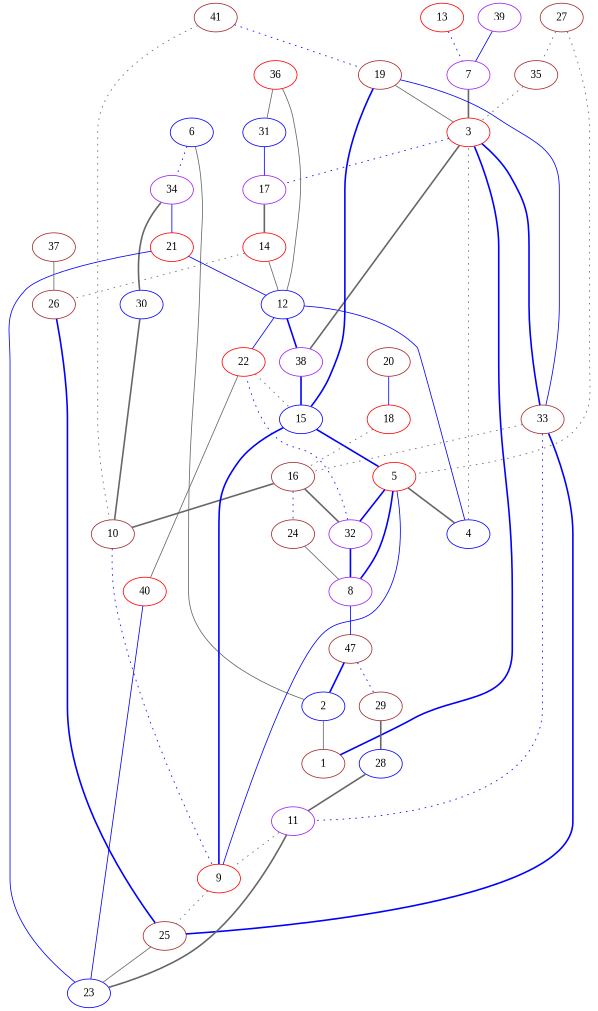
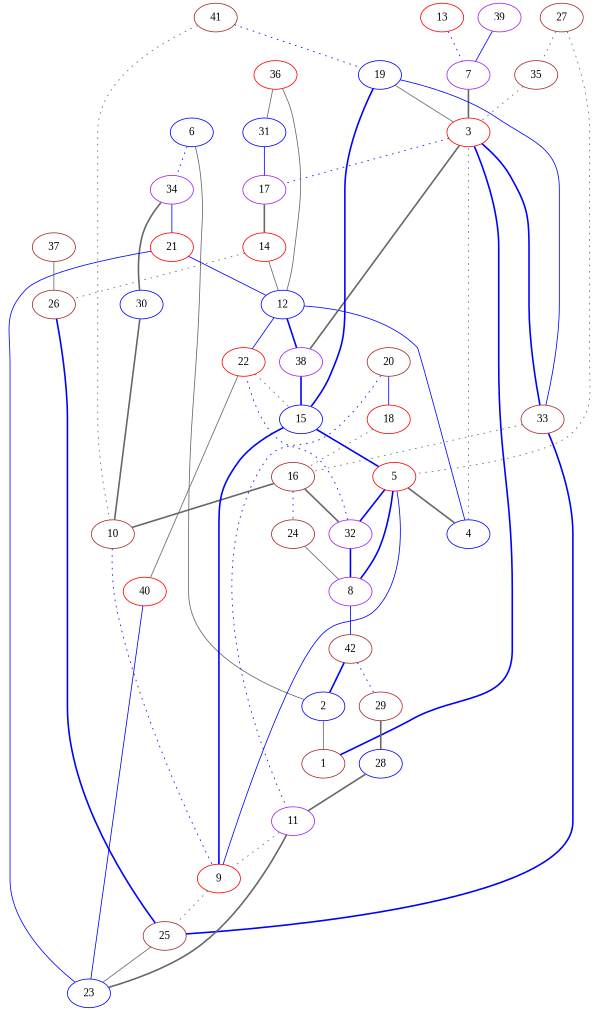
node "19": color brown -> blue
node "47": label "47" -> "42"
edge "33" -- "11": now "20" -- "11"
